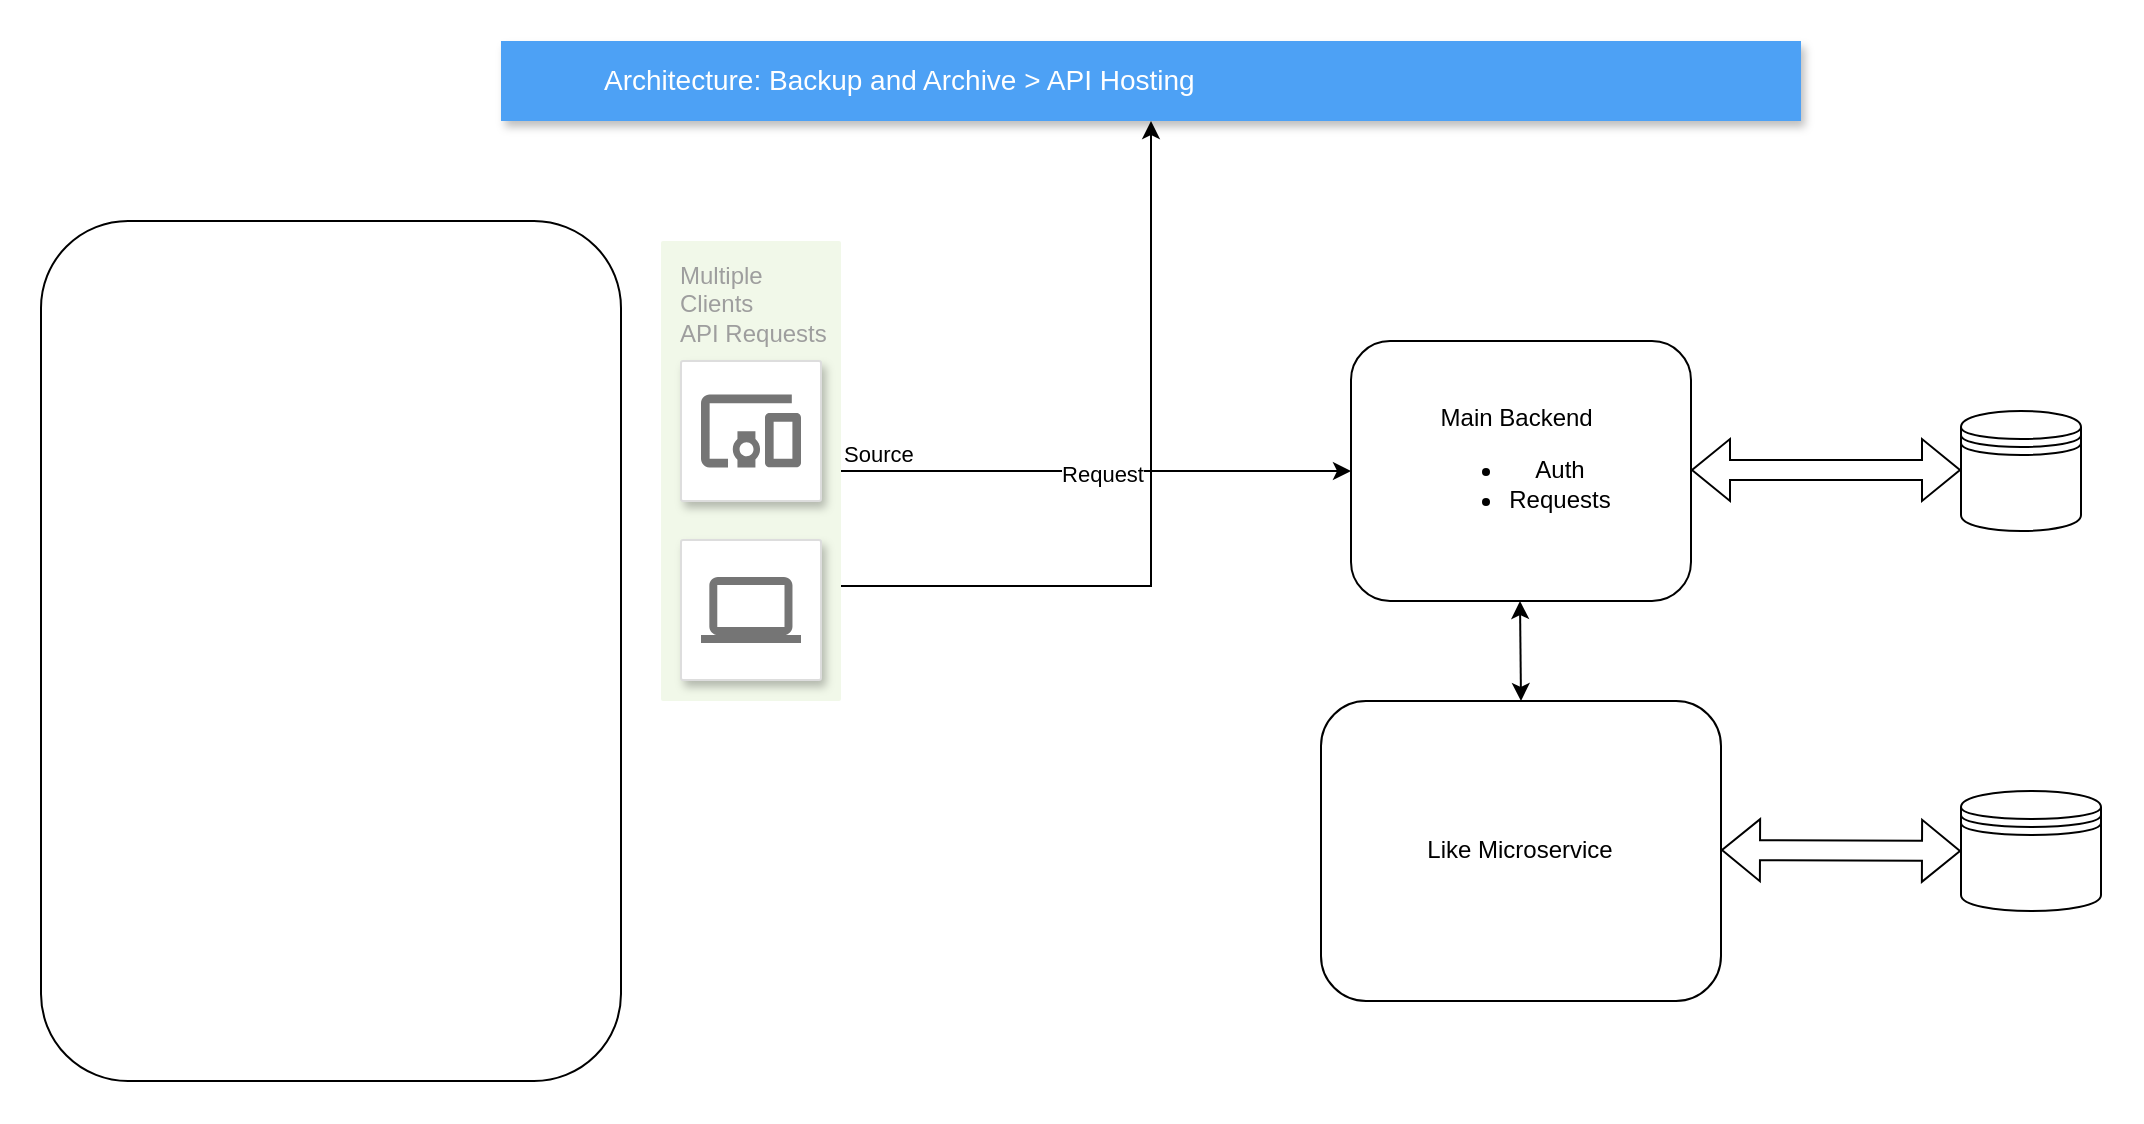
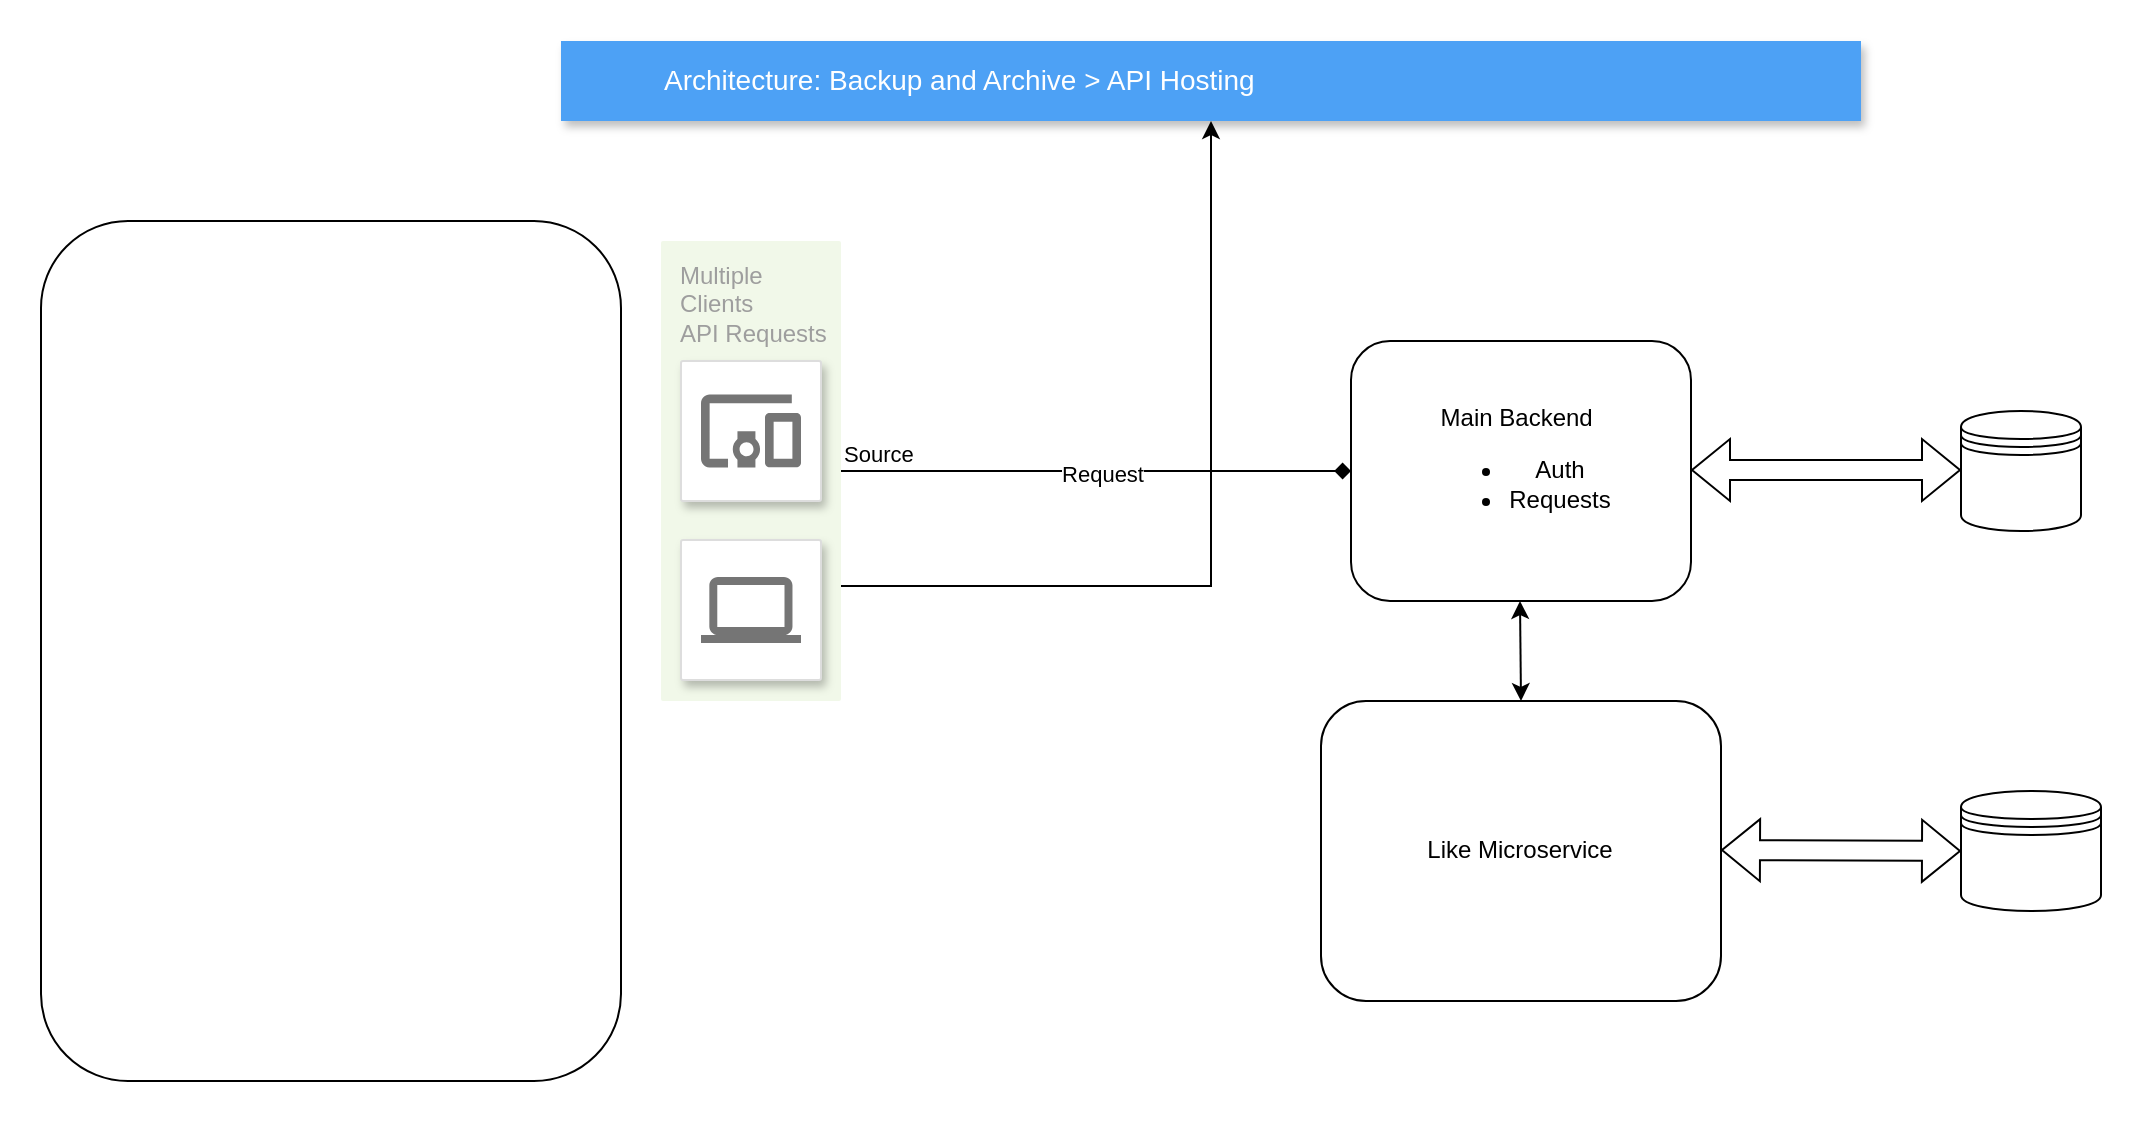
node "Architecture: Backup and Archive > API Hosting": moved (1151, 81) -> (1211, 81)
edge "Multiple Clients API Requests" -> "Main Backend Auth Requests": arrowhead classic -> diamond
